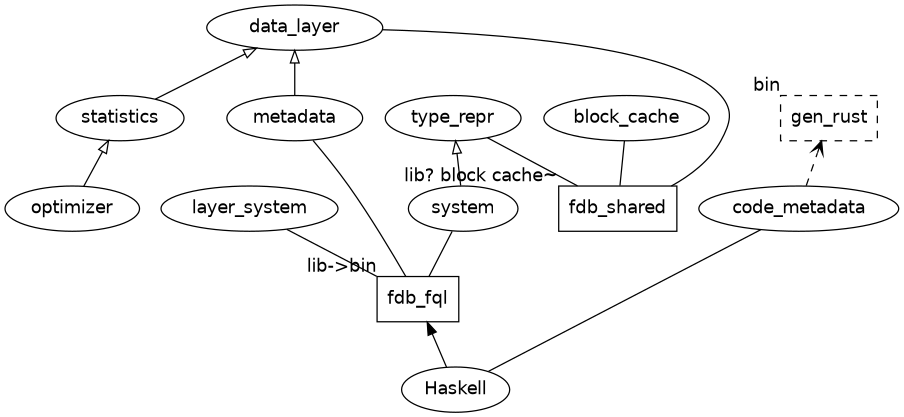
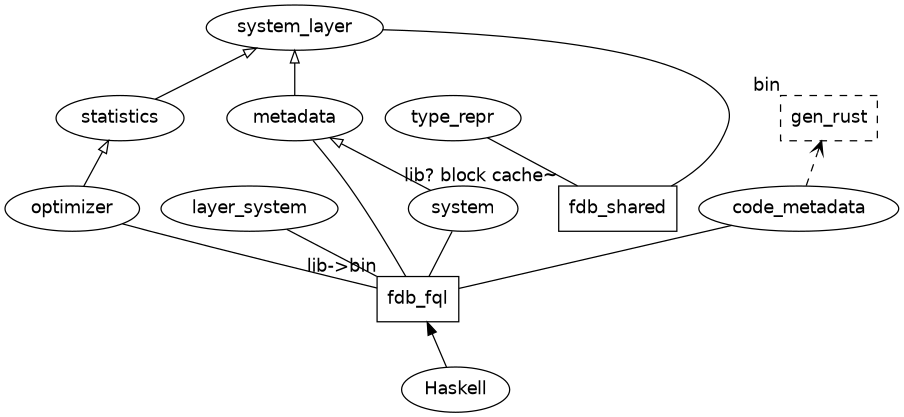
node "data_layer": label "data_layer" -> "system_layer"
node "block_cache": removed
edge "system" -> "type_repr": now "system" -> "metadata"
edge "optimizer" -- "fdb_fql lib->bin": added
edge "code_metadata" -- "Haskell": now "code_metadata" -- "fdb_fql lib->bin"
